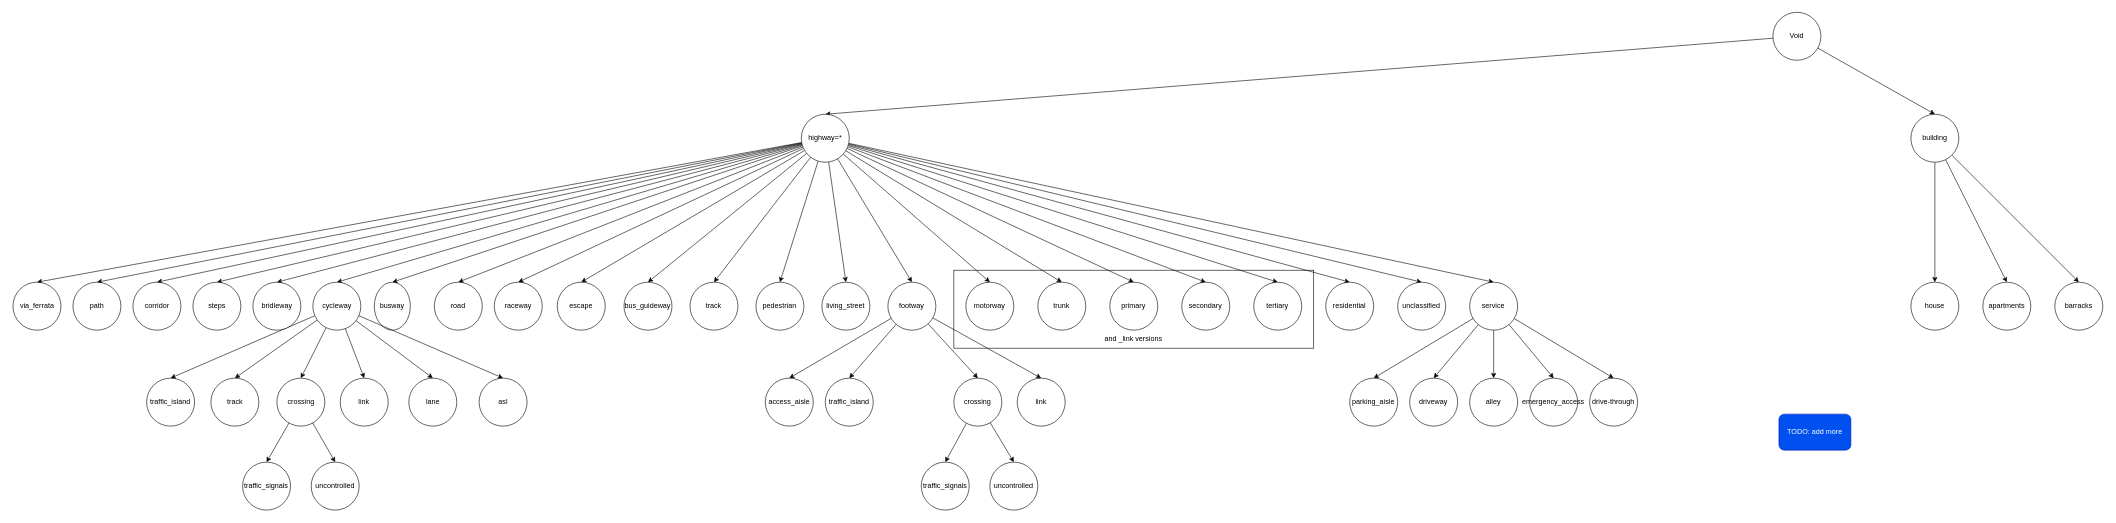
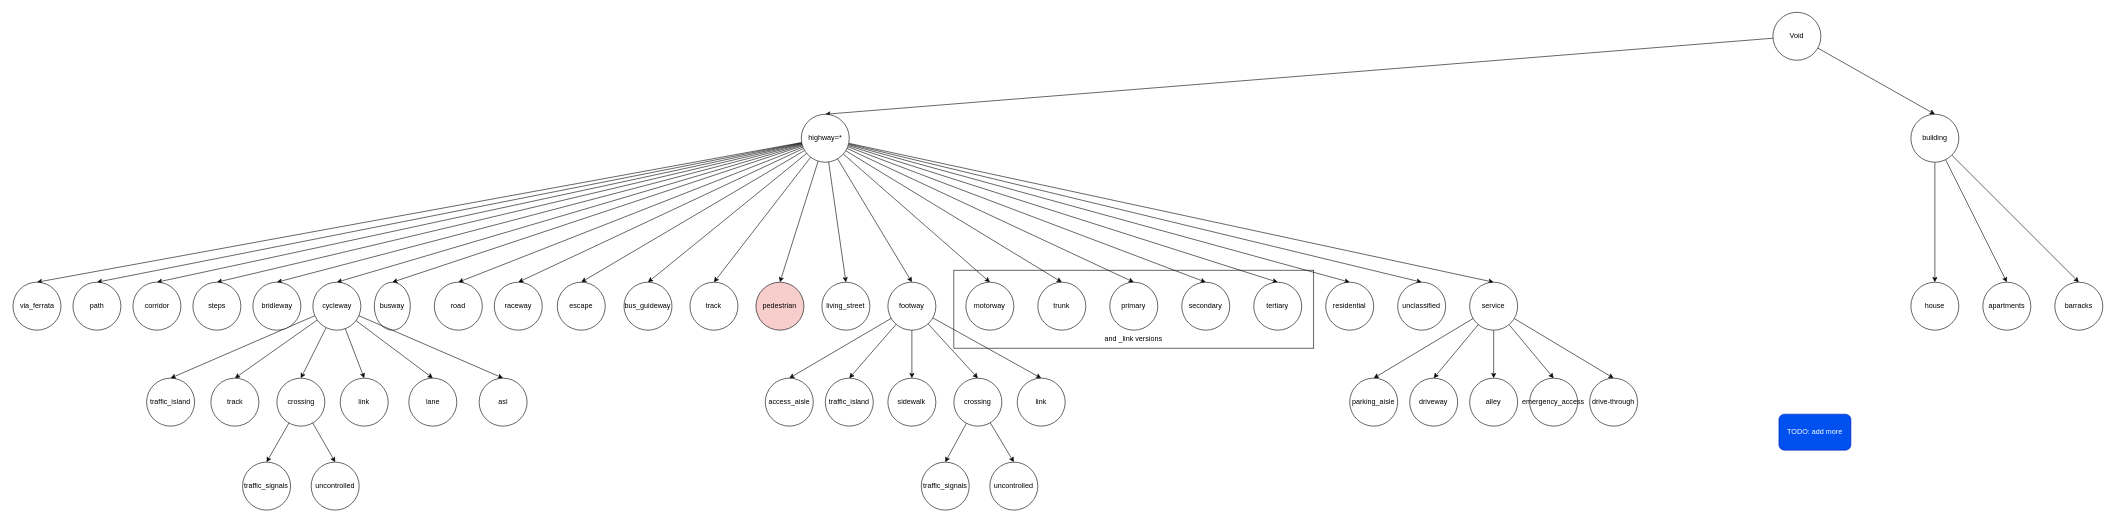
node "pedestrian": fillcolor #ffffff -> #f8cecc
edge "footway" -> "sidewalk": added
node "sidewalk": added
